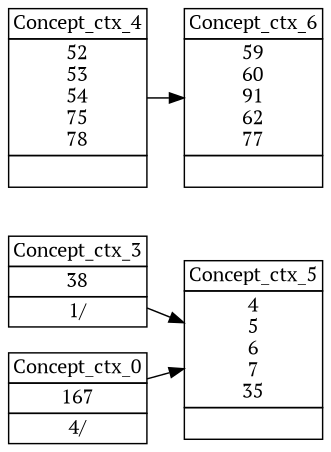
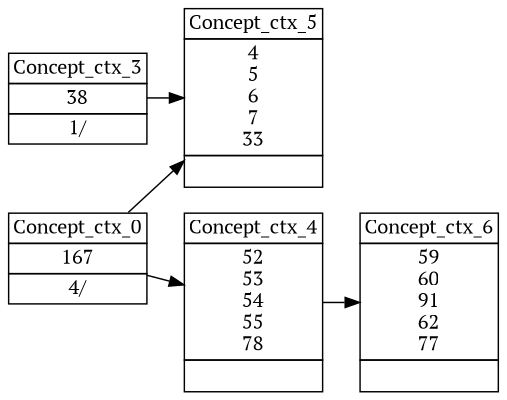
node "Concept_ctx_4": text "75" -> "55"
edge "Concept_ctx_0" -> "Concept_ctx_4": added
node "Concept_ctx_5": text "35" -> "33"
